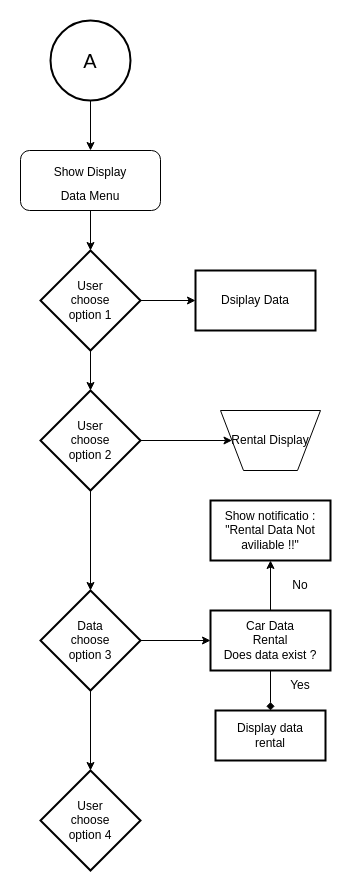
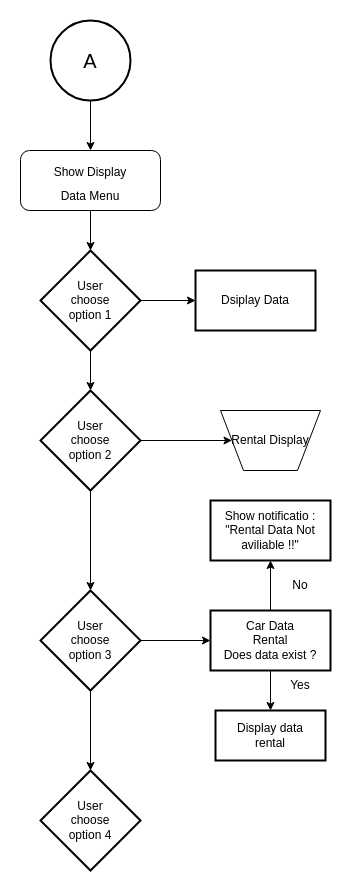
node "Data choose option 3": label "Data choose option 3" -> "User choose option 3"
edge "Car Data Rental Does data exist ?" -> "Display data rental": arrowhead diamond -> classic
